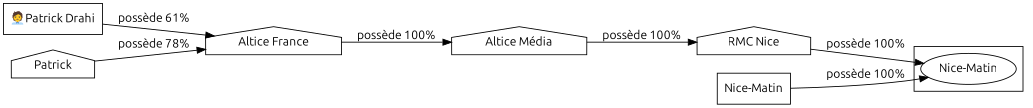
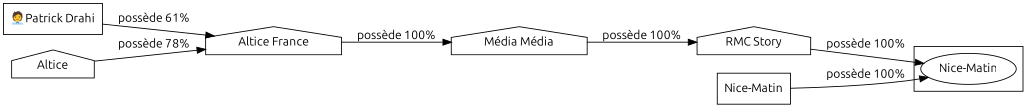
node "Altice Média": label "Altice Média" -> "Média Média"
node "RMC Nice": label "RMC Nice" -> "RMC Story"
node "Patrick": label "Patrick" -> "Altice"
